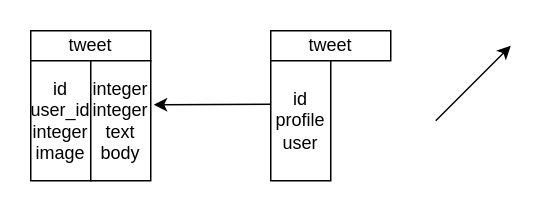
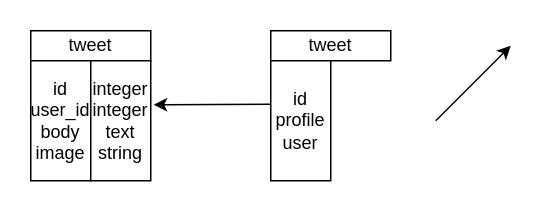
node "id user_id integer image": label "id user_id integer image" -> "id user_id body image"
node "integer integer text body": label "integer integer text body" -> "integer integer text string"
